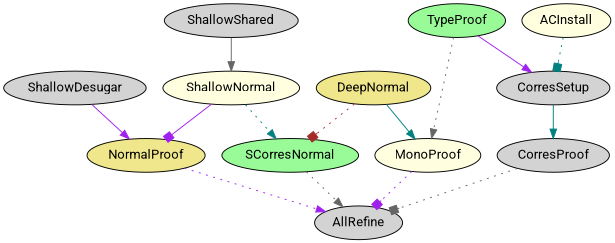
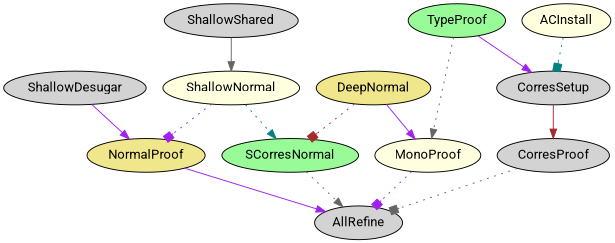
edge "CorresSetup" -> "CorresProof": color teal -> brown
edge "DeepNormal" -> "MonoProof": color teal -> purple
edge "ShallowNormal" -> "NormalProof": style solid -> dotted
edge "NormalProof" -> "AllRefine": style dotted -> solid
